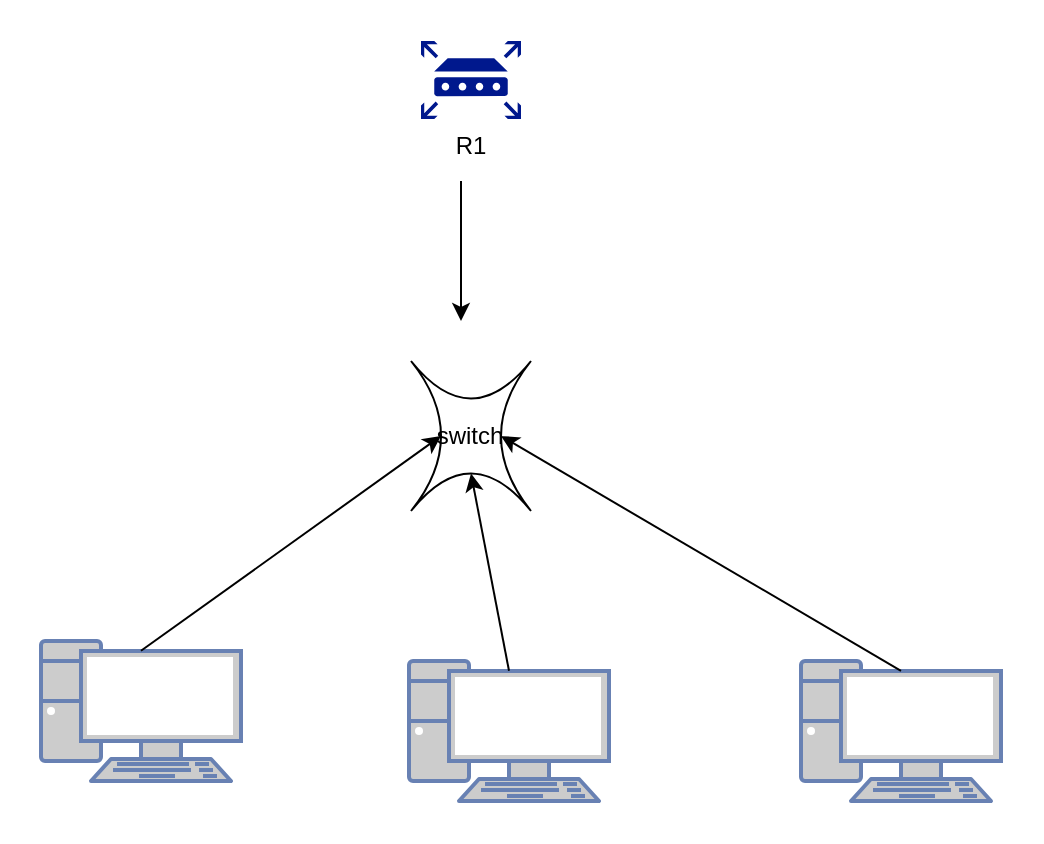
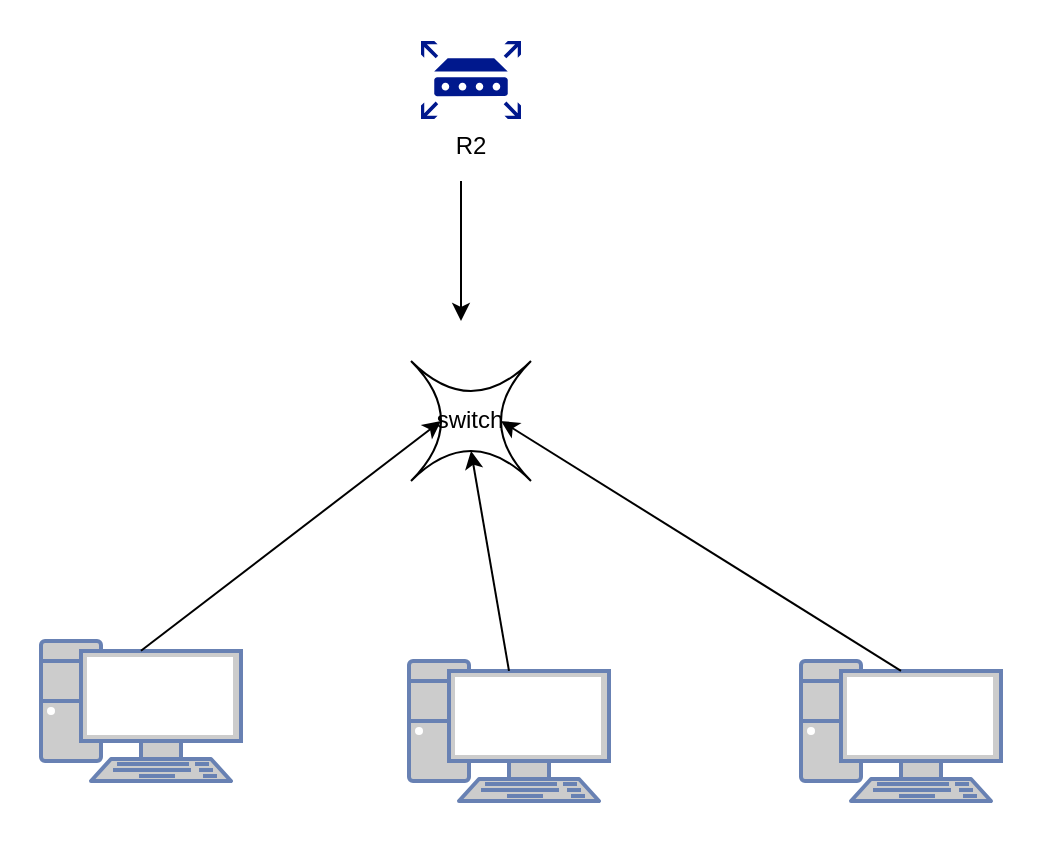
node "R1": label "R1" -> "R2"
node "switch": size 120x150 -> 120x120
